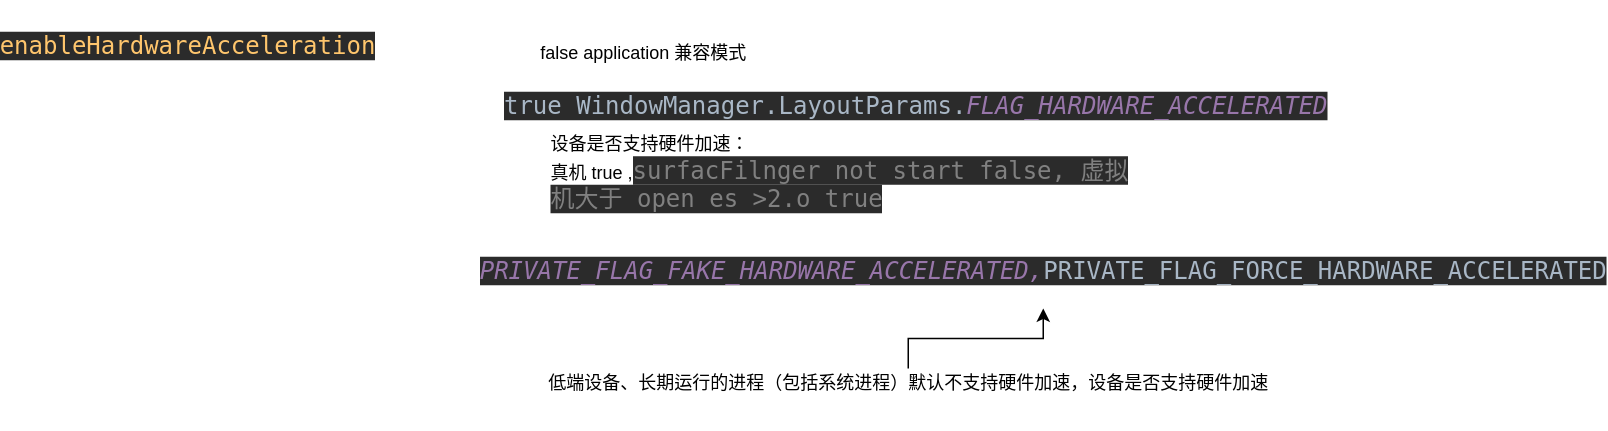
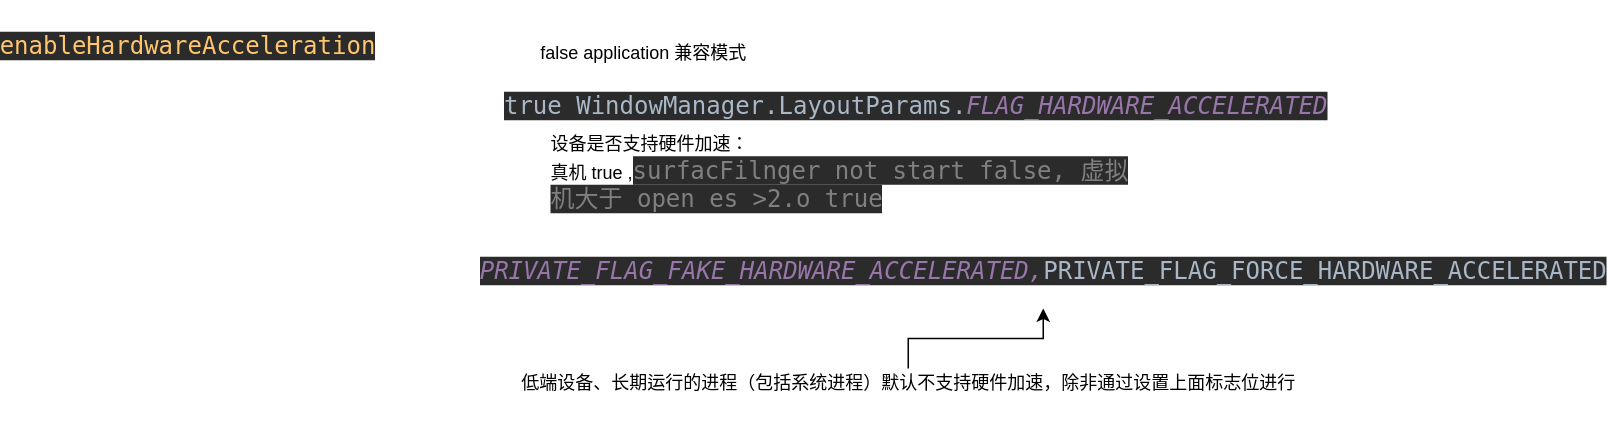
node "低端设备、长期运行的进程（包括系统进程）默认不支持硬件加速，设备是否支持硬件加速": label "低端设备、长期运行的进程（包括系统进程）默认不支持硬件加速，设备是否支持硬件加速" -> "低端设备、长期运行的进程（包括系统进程）默认不支持硬件加速，除非通过设置上面标志位进行"
